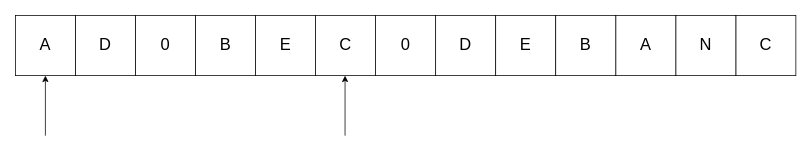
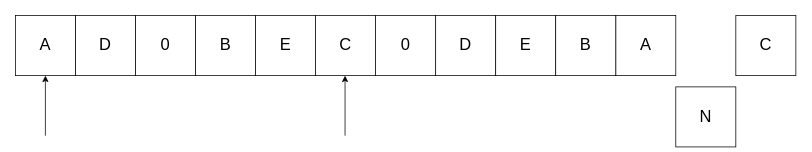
node "N": moved (705, 45) -> (705, 117)
